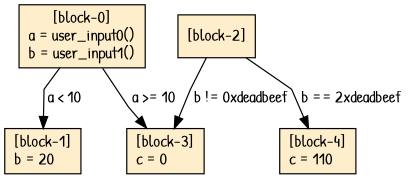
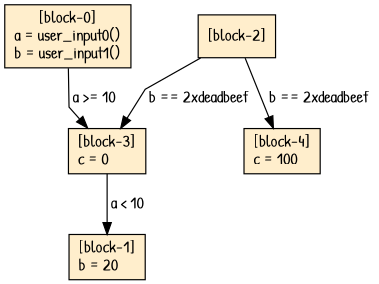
edge "[block-0] a = user_input0() b = user_input1()" -> "[block-1] b = 20": now "[block-3] c = 0" -> "[block-1] b = 20"
edge "[block-2]" -> "[block-3] c = 0": label " b != 0xdeadbeef " -> " b == 2xdeadbeef "
node "[block-4] c = 110": label "[block-4] c = 110" -> "[block-4] c = 100"
